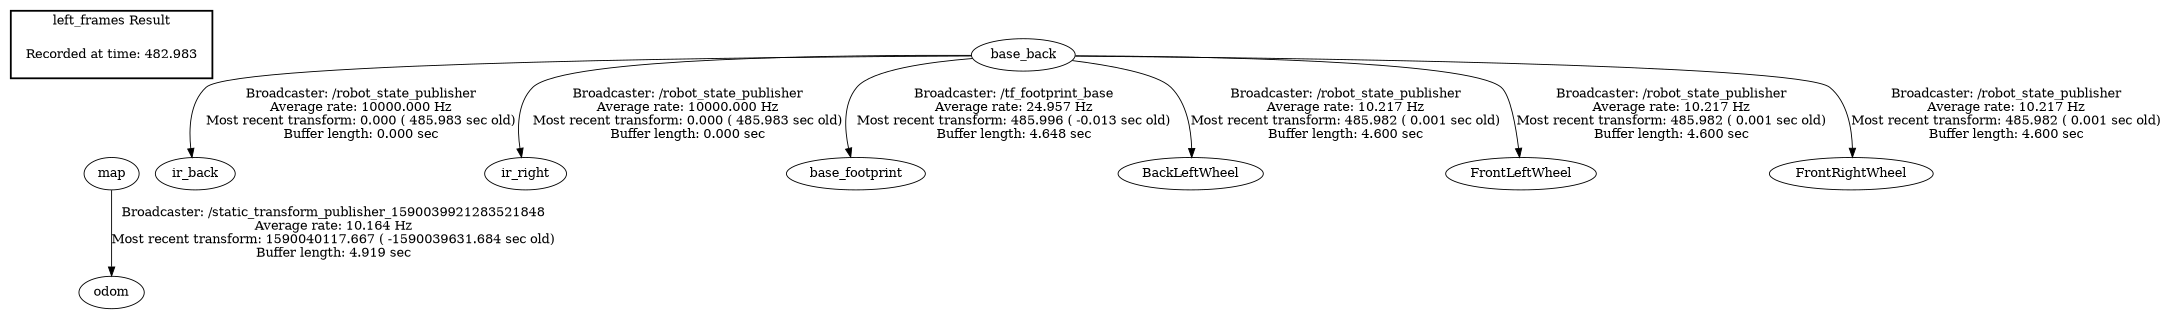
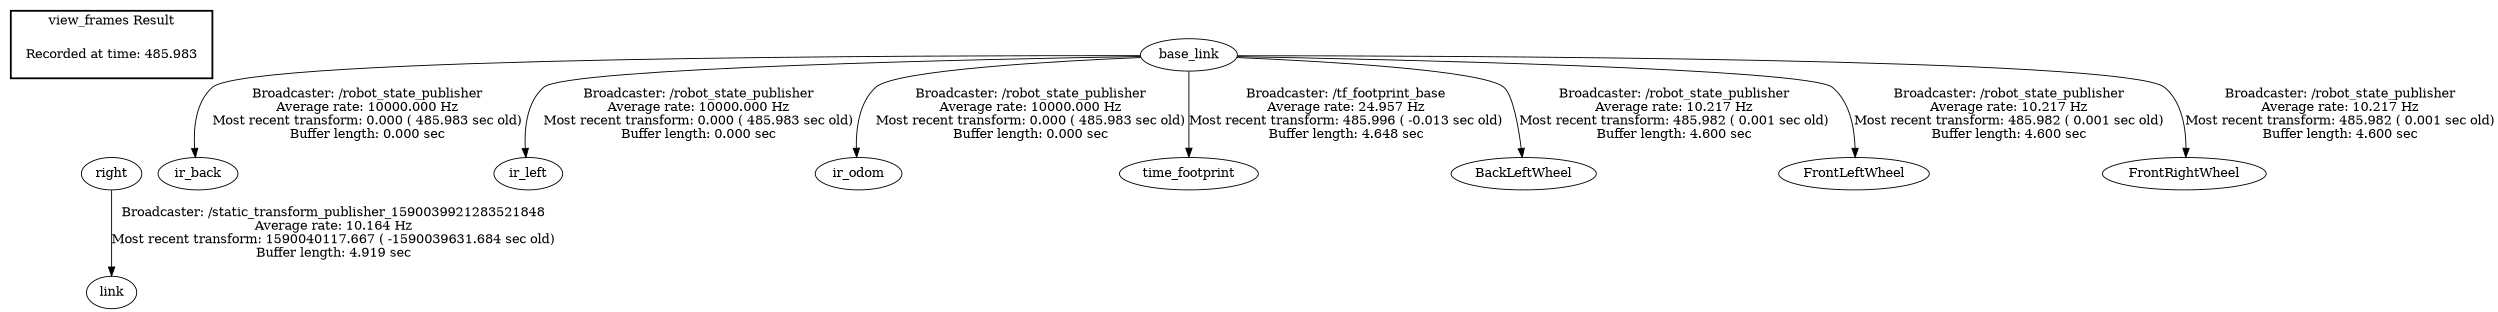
cluster "left_frames Result": label "left_frames Result" -> "view_frames Result"
node "Recorded at time: 482.983": label "Recorded at time: 482.983" -> "Recorded at time: 485.983"
node "base_back": label "base_back" -> "base_link"
node "map": label "map" -> "right"
node "ir_right": label "ir_right" -> "ir_odom"
node "ir_left": added
node "base_footprint": label "base_footprint" -> "time_footprint"
node "odom": label "odom" -> "link"
